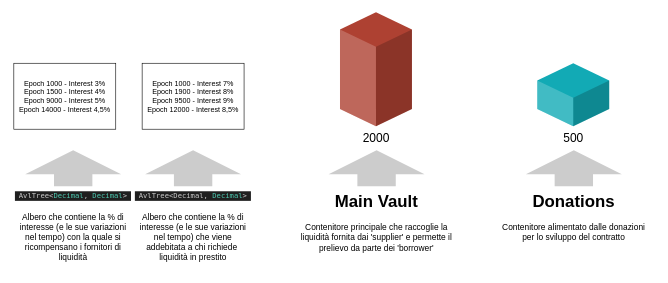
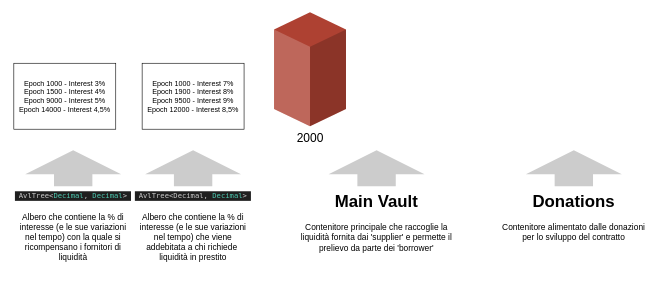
node "2000": moved (376, 69) -> (310, 69)
node "500": removed
